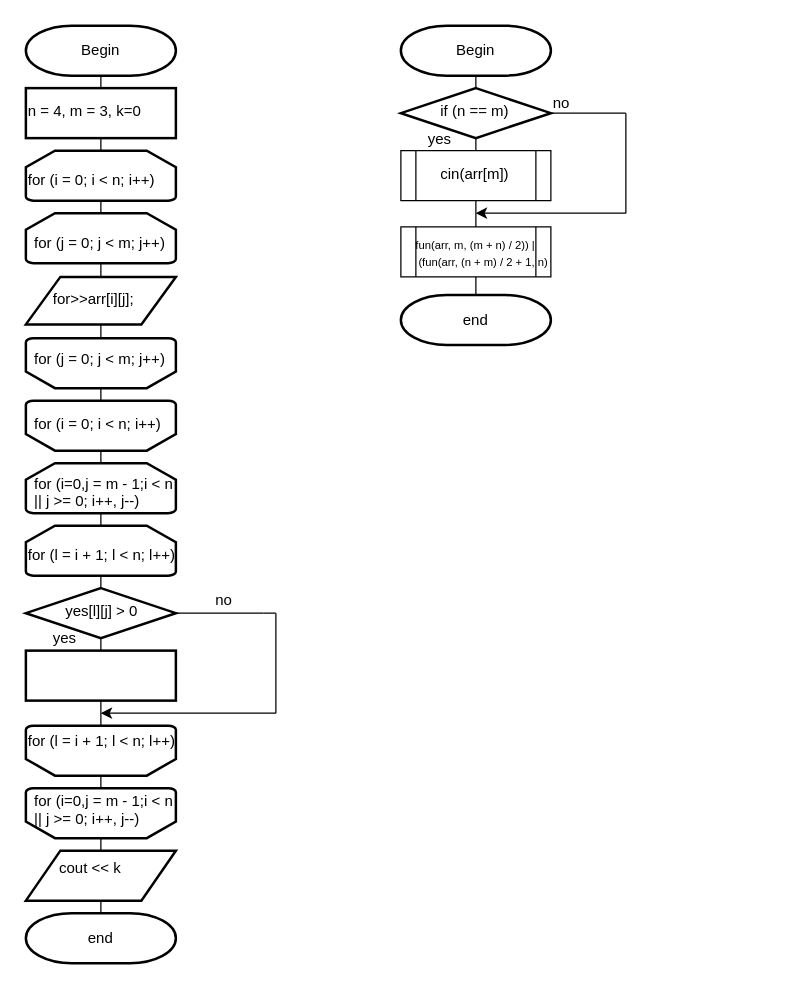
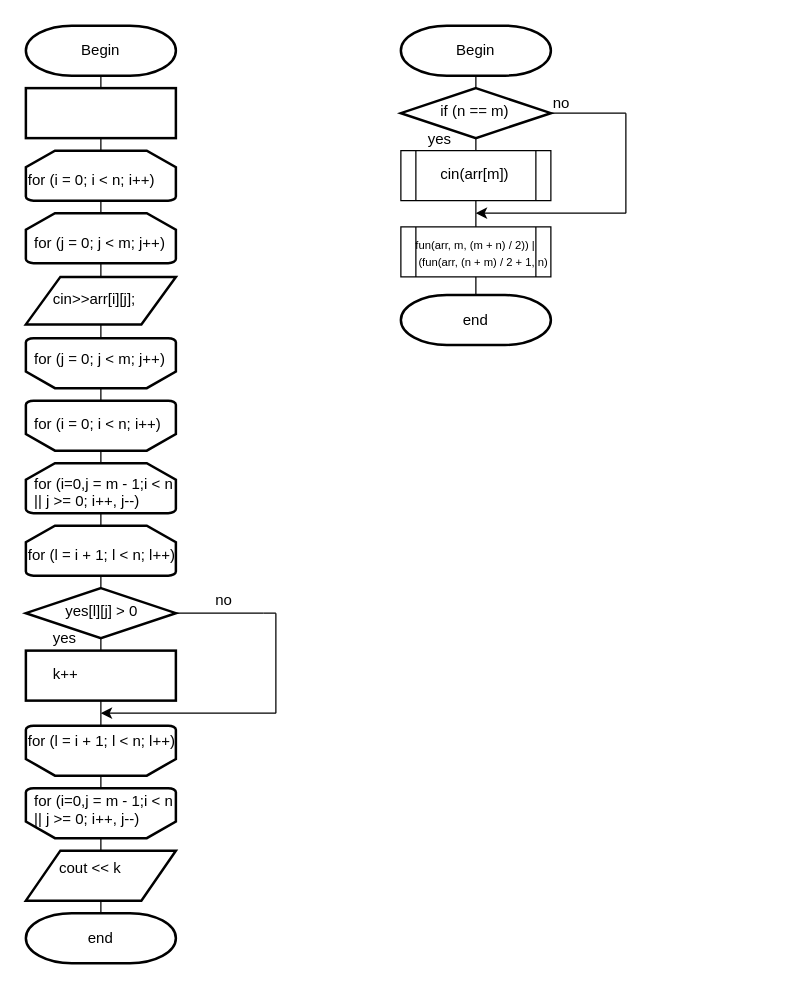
node "n = 4, m = 3, k=0": removed
node "for>>arr[i][j];": label "for>>arr[i][j];" -> "cin>>arr[i][j];"
node "k++": added
